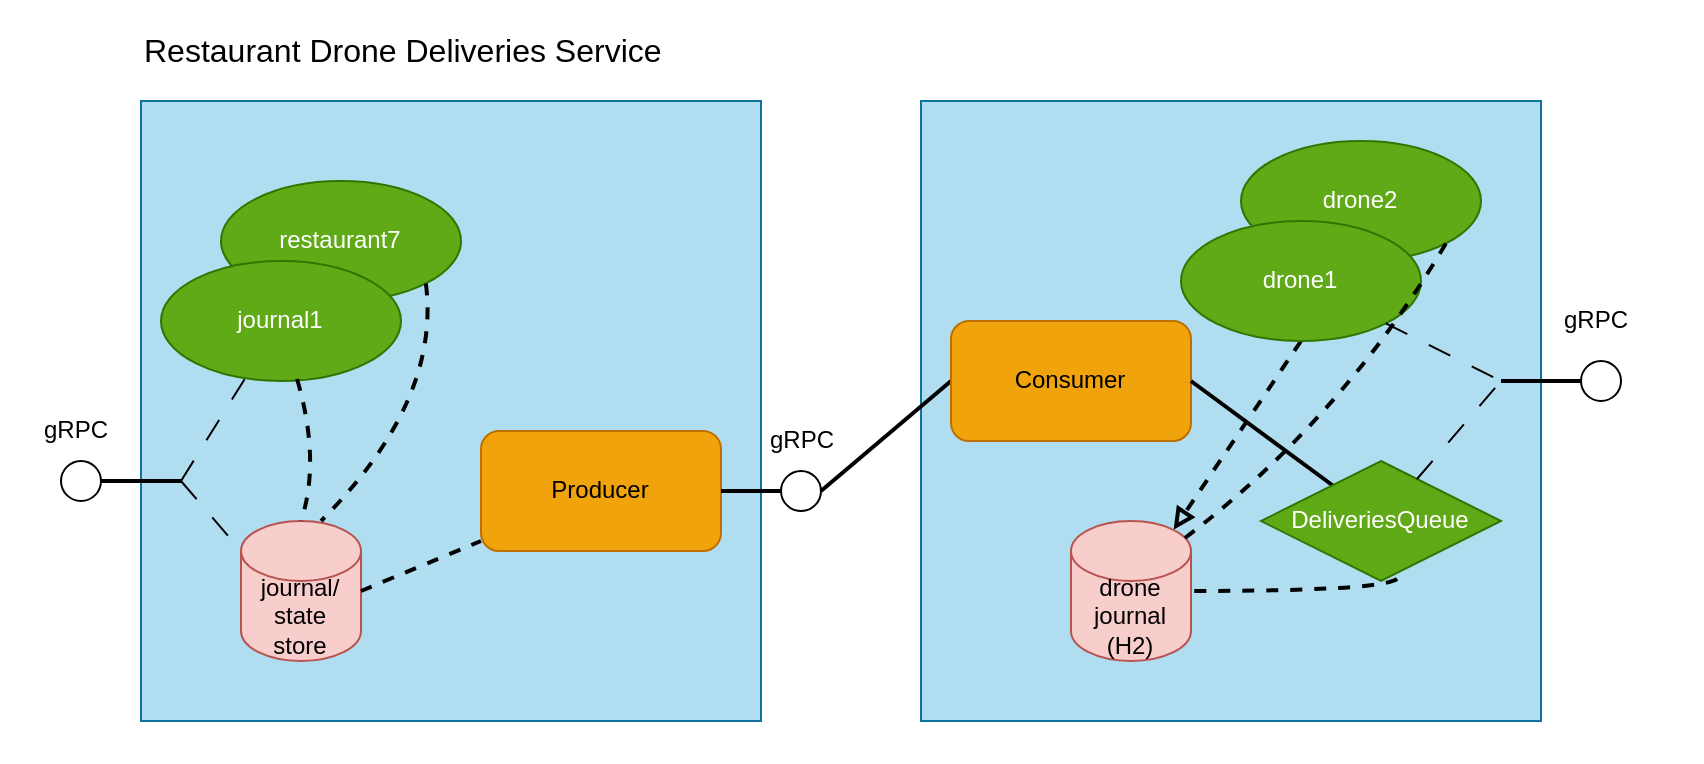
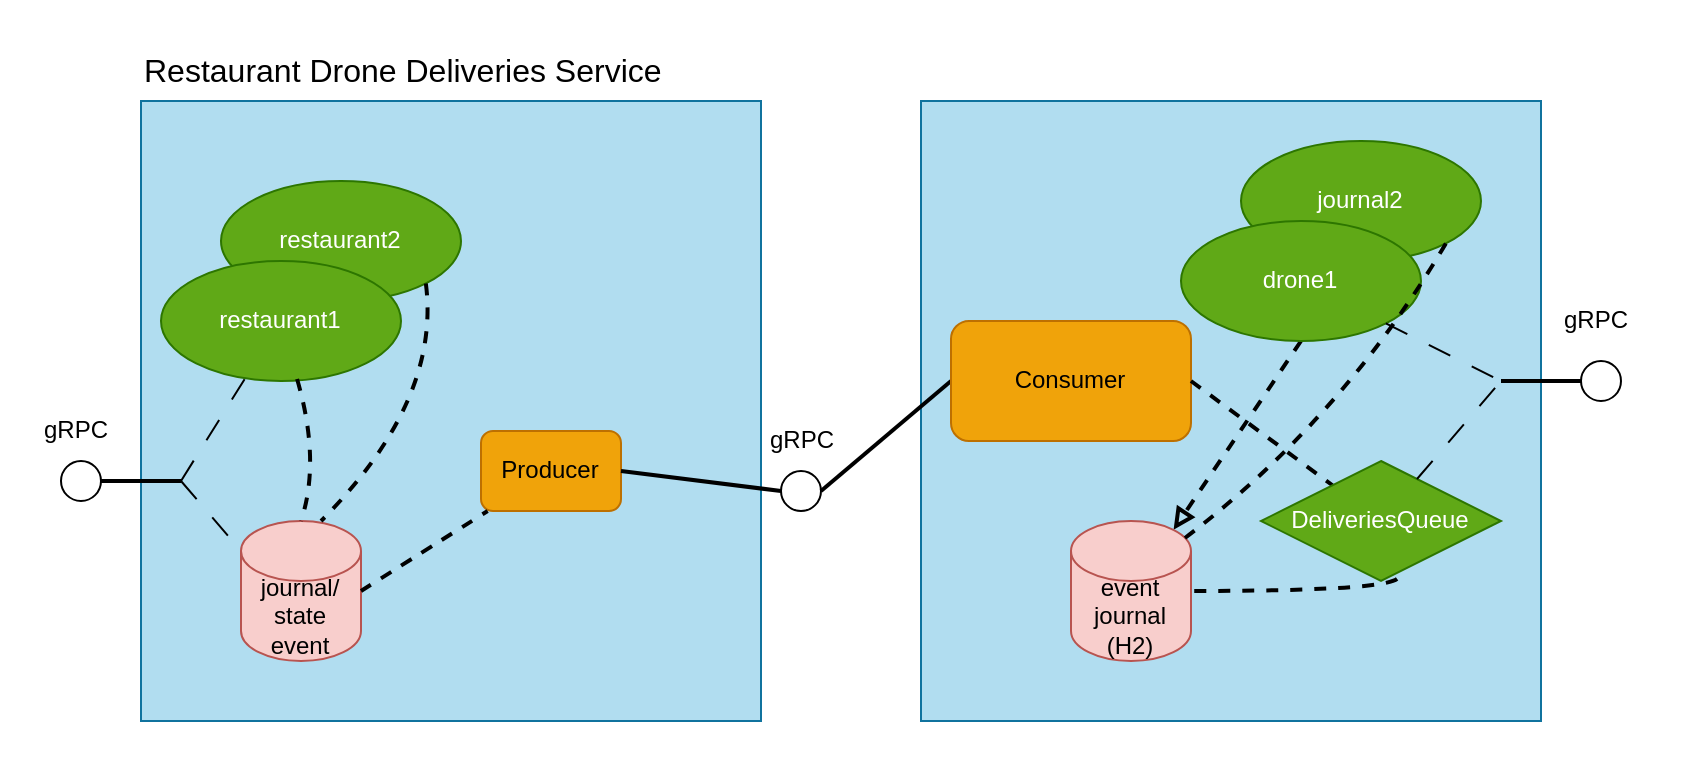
node "Restaurant Drone Deliveries Service": moved (431, 51) -> (431, 71)
node "drone2": label "drone2" -> "journal2"
node "restaurant7": label "restaurant7" -> "restaurant2"
node "journal1": label "journal1" -> "restaurant1"
edge "Consumer" -- "DeliveriesQueue": style solid -> dashed
node "Producer": size 240x120 -> 140x80
node "journal/ state store": label "journal/ state store" -> "journal/ state event"
node "drone journal (H2)": label "drone journal (H2)" -> "event journal (H2)"
